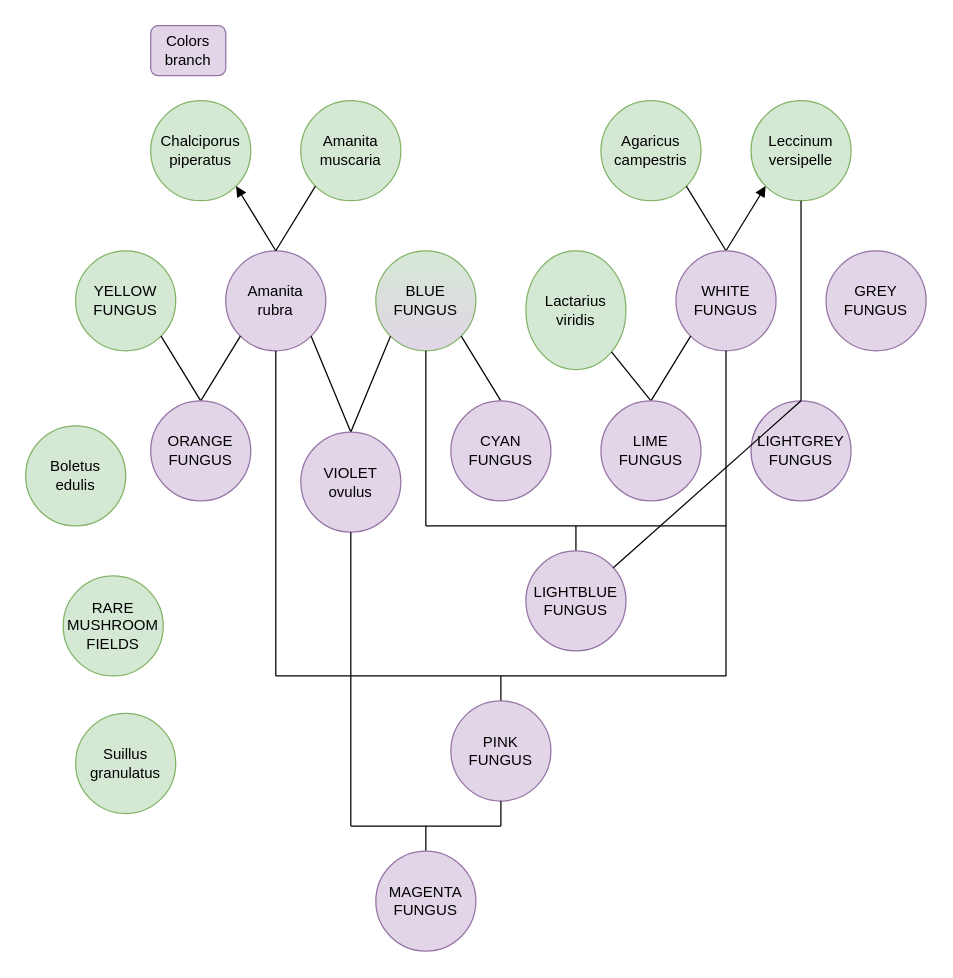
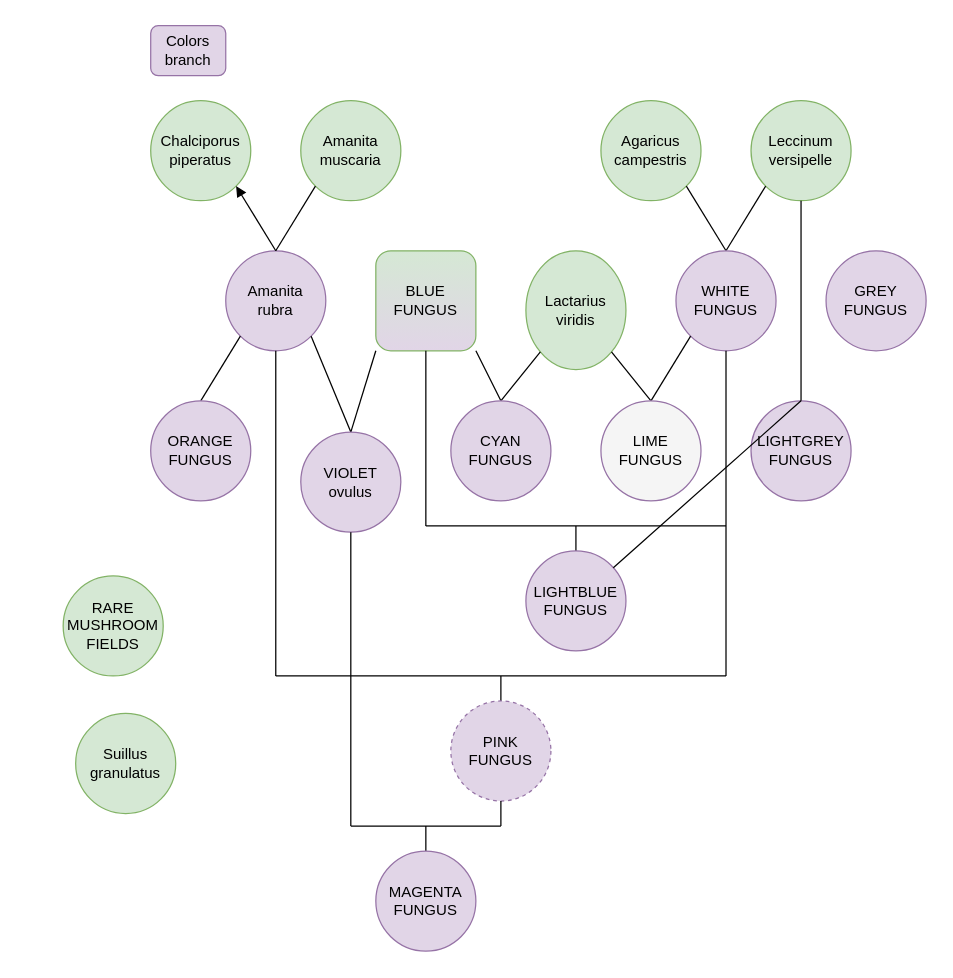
edge "WHITE FUNGUS" -> "Leccinum versipelle": arrowhead block -> none
node "YELLOW FUNGUS": removed
node "BLUE FUNGUS": shape ellipse -> rounded rectangle
edge "YELLOW FUNGUS" -- "ORANGE FUNGUS": removed
edge "Lactarius viridis" -- "CYAN FUNGUS": added
node "LIME FUNGUS": fillcolor #e1d5e7 -> #f5f5f5
node "Boletus edulis": removed
node "PINK FUNGUS": style solid -> dashed
